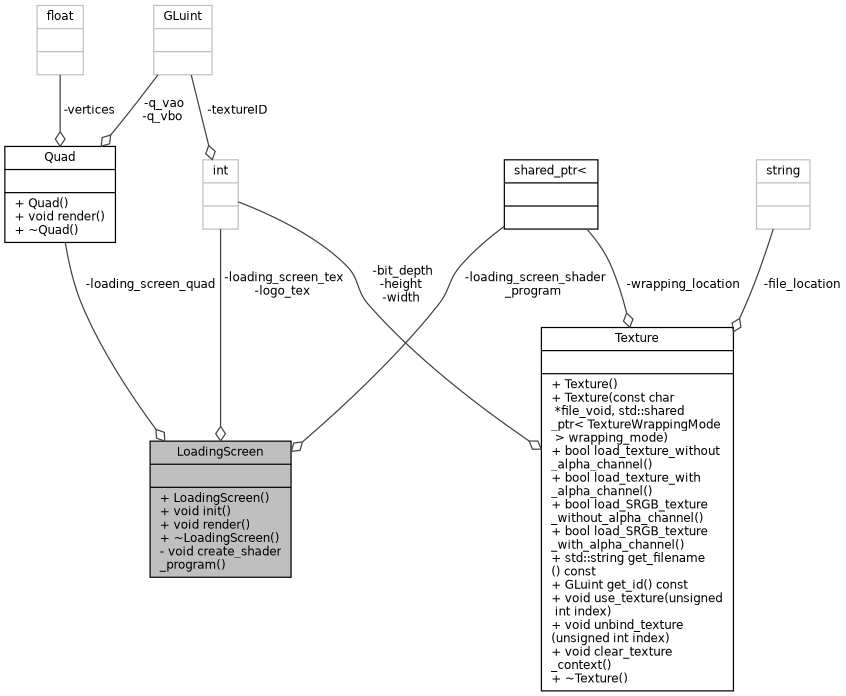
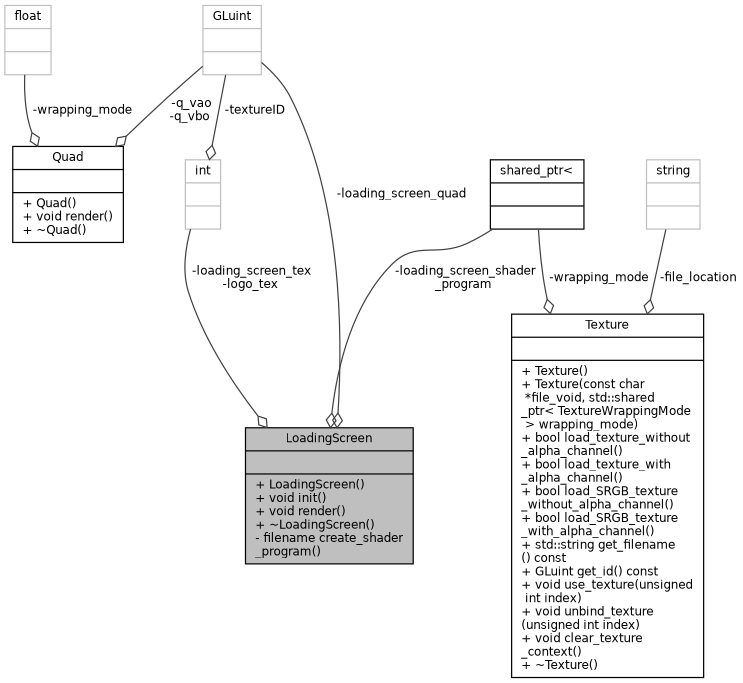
edge "float" -> "Quad": label " -vertices" -> " -wrapping_mode"
edge "shared_ptr<" -> "Texture": label " -wrapping_location" -> " -wrapping_mode"
edge "int" -> "Texture": removed, label "-bit_depth -height -width"
edge "Quad" -> "LoadingScreen": now "GLuint" -> "LoadingScreen"
node "LoadingScreen": text "- void create_shader" -> "- filename create_shader"
